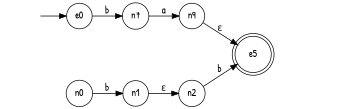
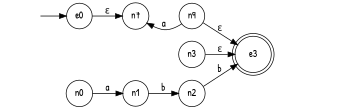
edge "e0" -> "n7": label "b" -> "ε"
edge "n7" -> "n9": reversed
node "n3": added
node "e5": label "e5" -> "e3"
edge "n0" -> "n1": label "b" -> "a"
edge "n1" -> "n2": label "ε" -> "b"
